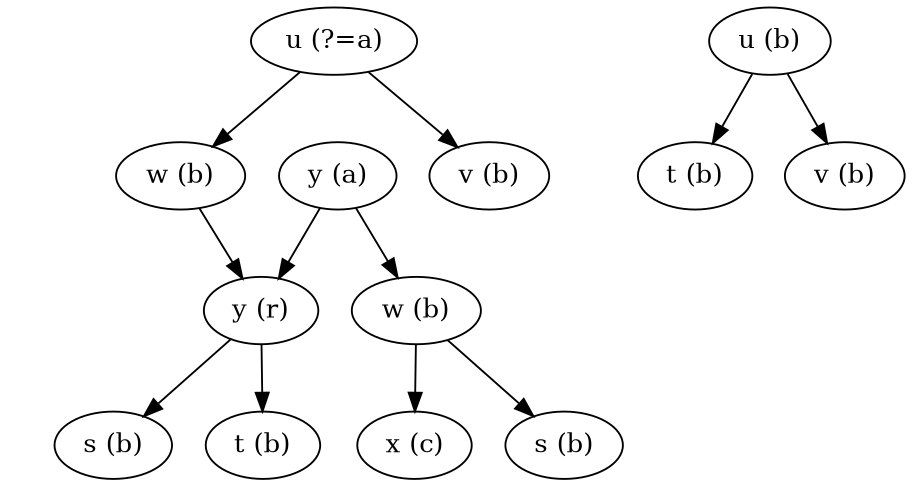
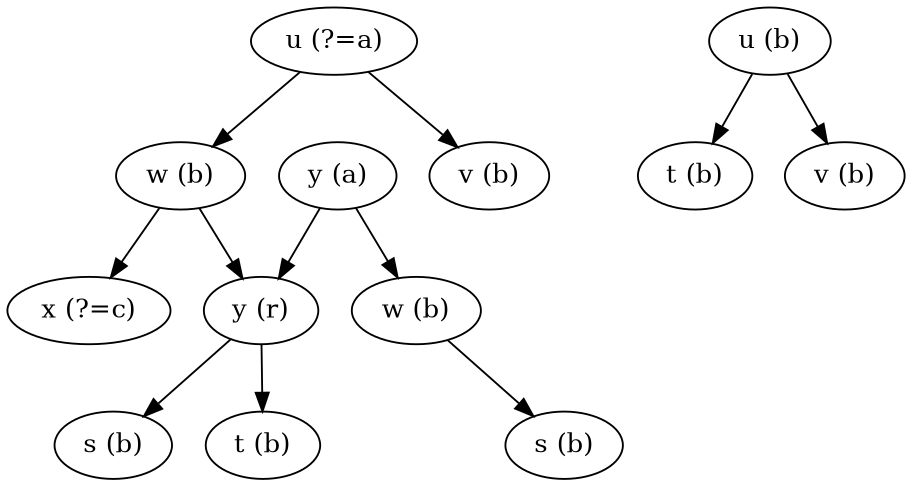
node "x (?=c)": added
node "x (c)": removed
